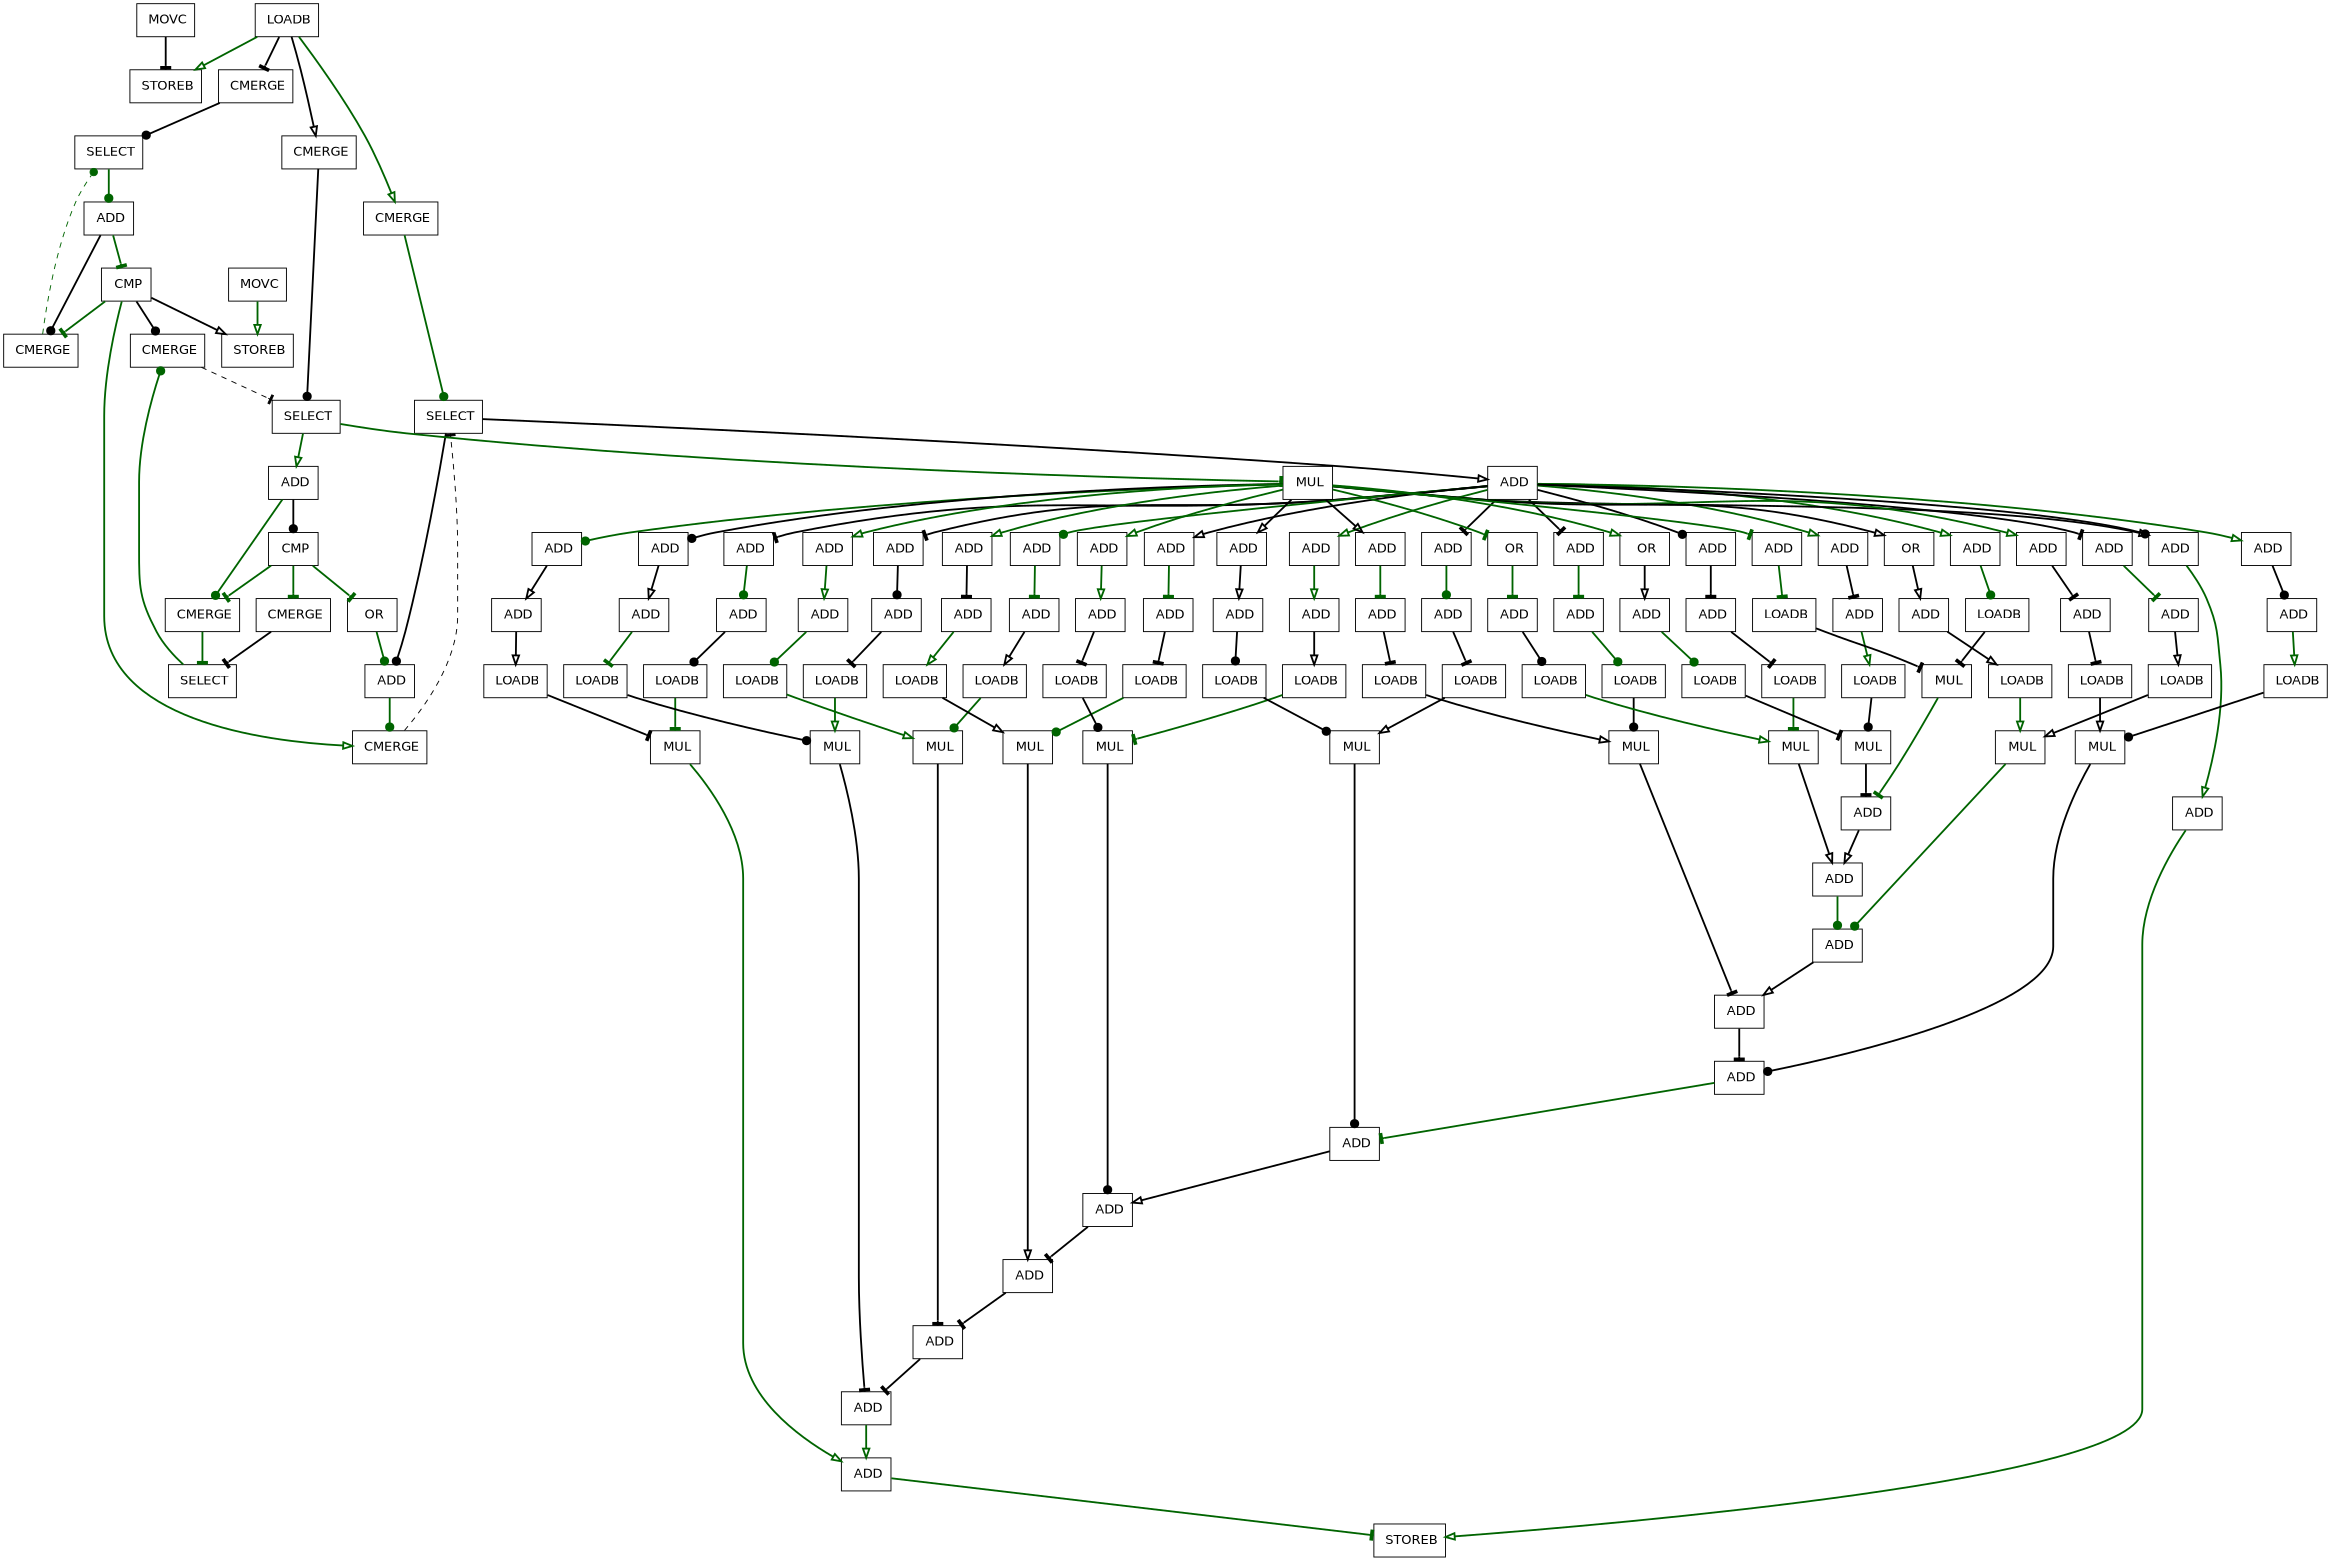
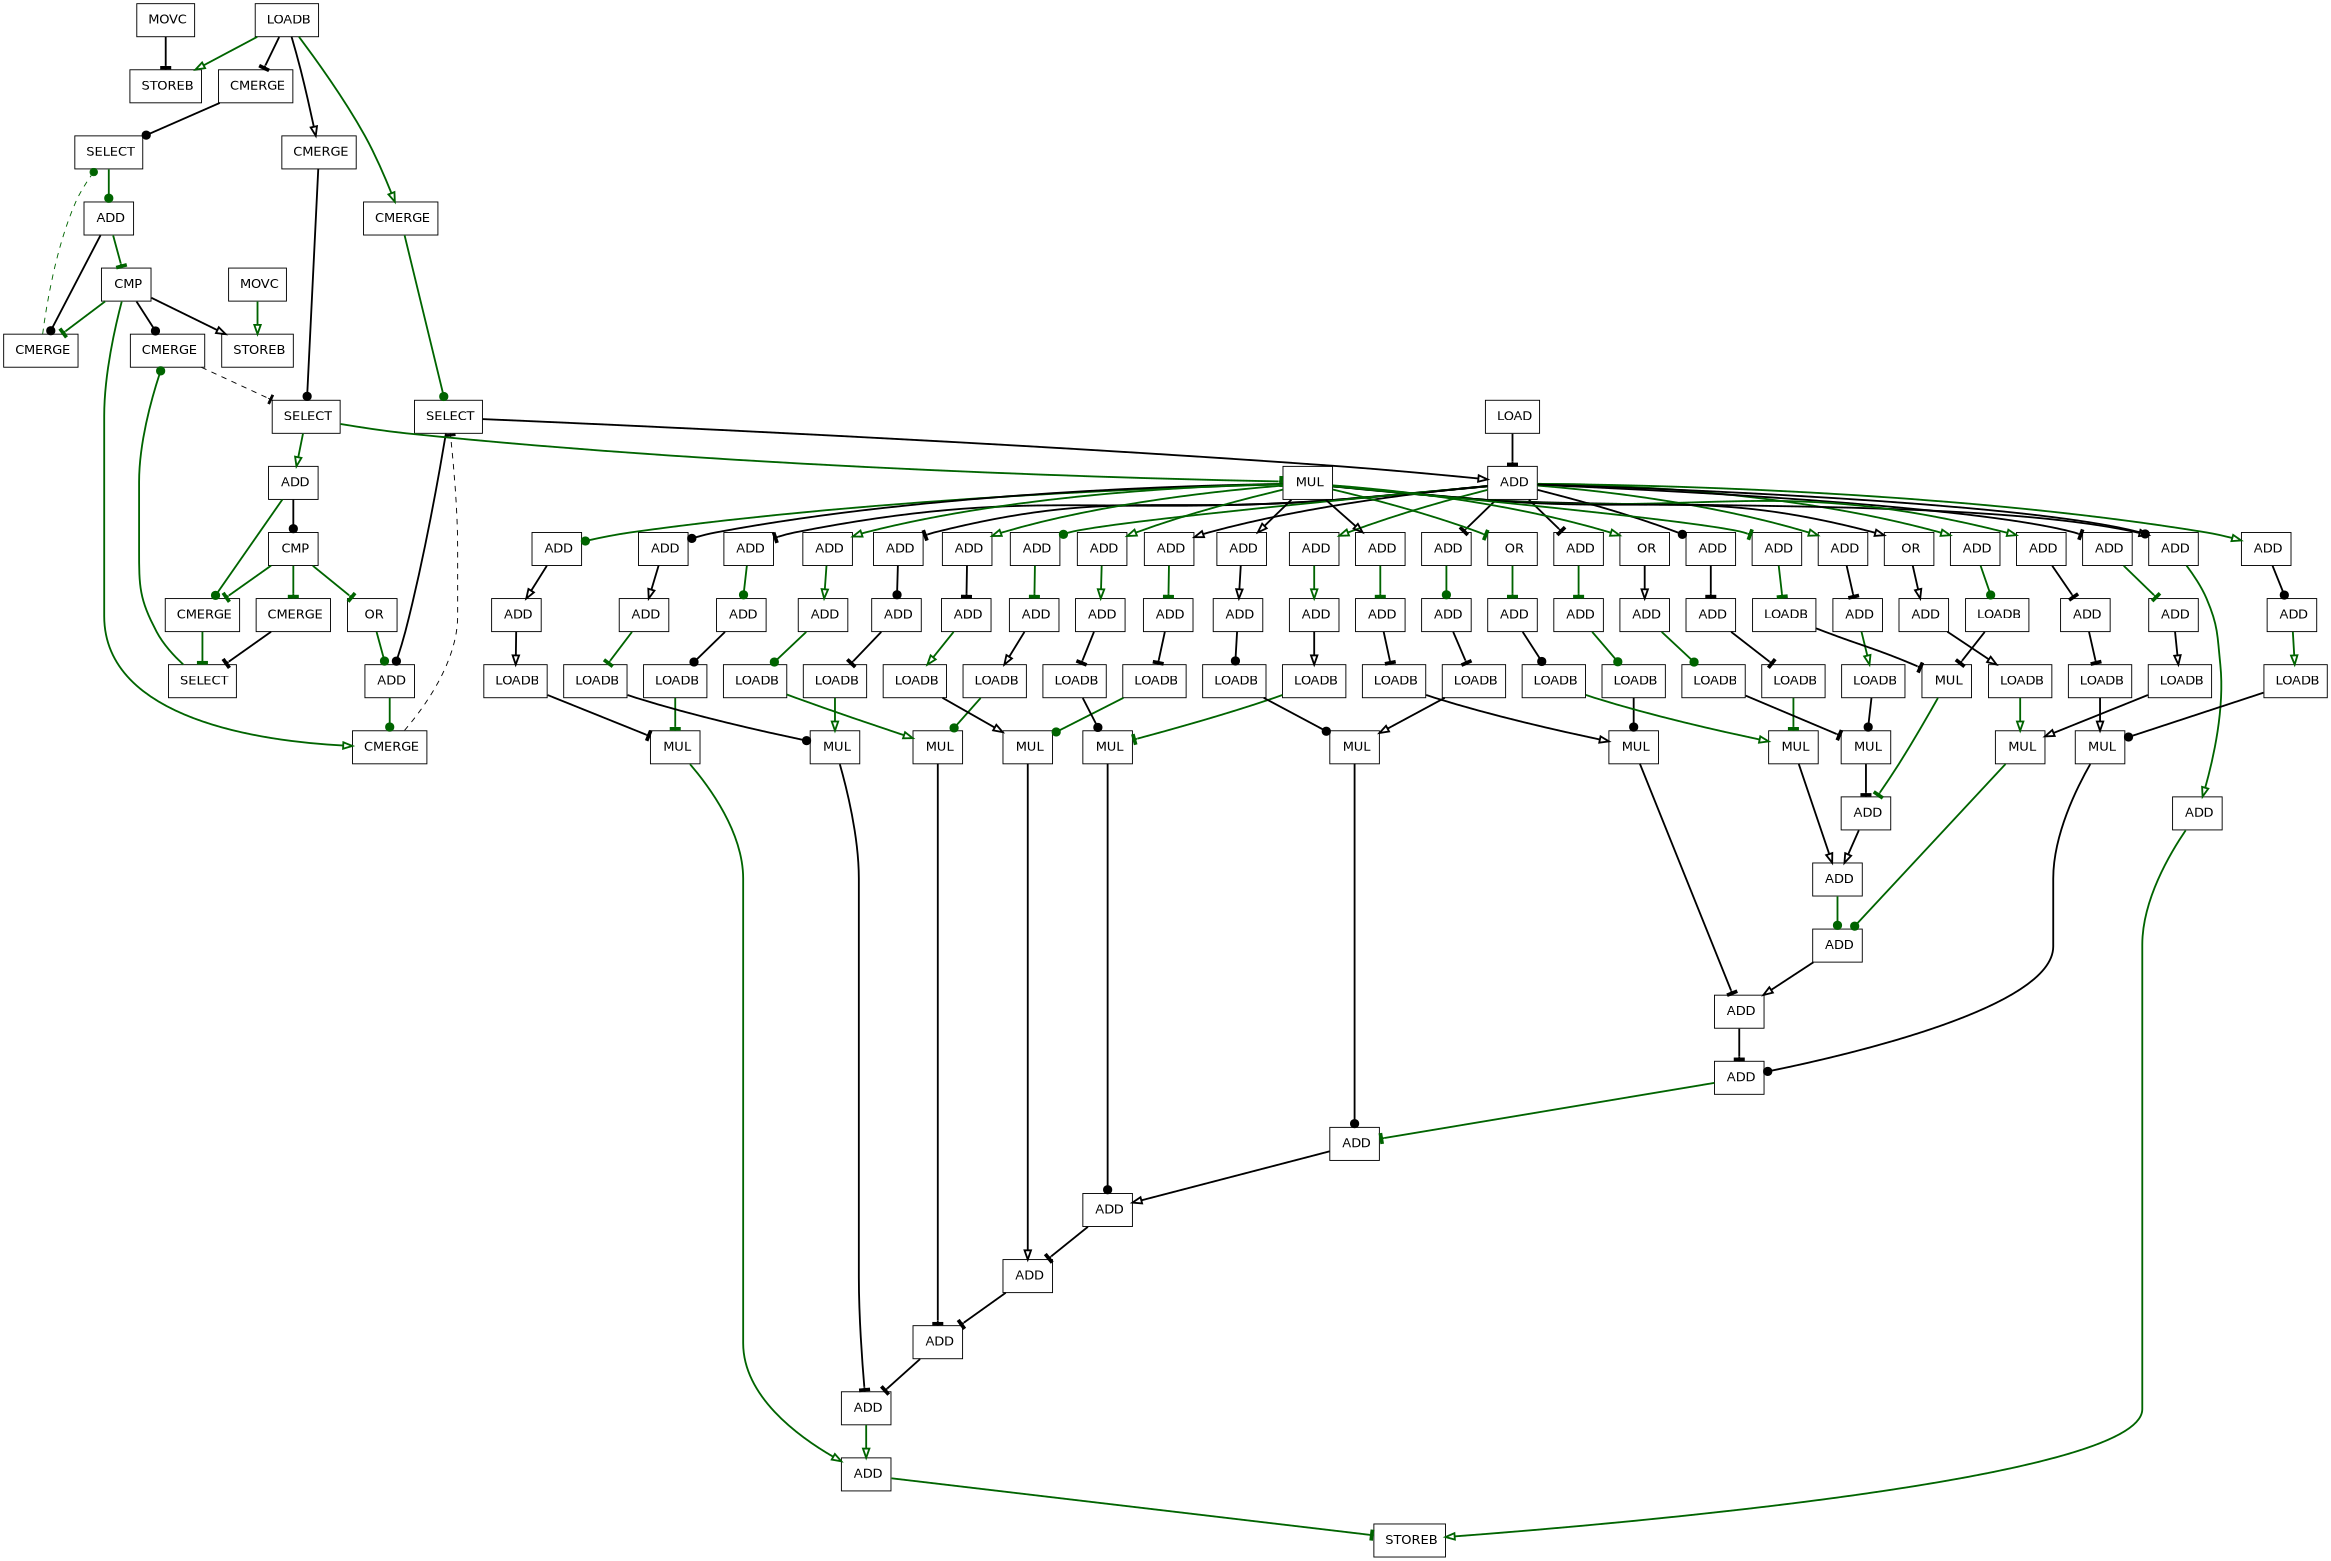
node "LOAD": added
